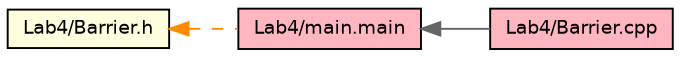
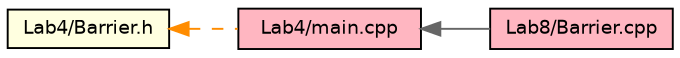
node "Lab4/main.main": label "Lab4/main.main" -> "Lab4/main.cpp"
node "Lab4/Barrier.cpp": label "Lab4/Barrier.cpp" -> "Lab8/Barrier.cpp"
